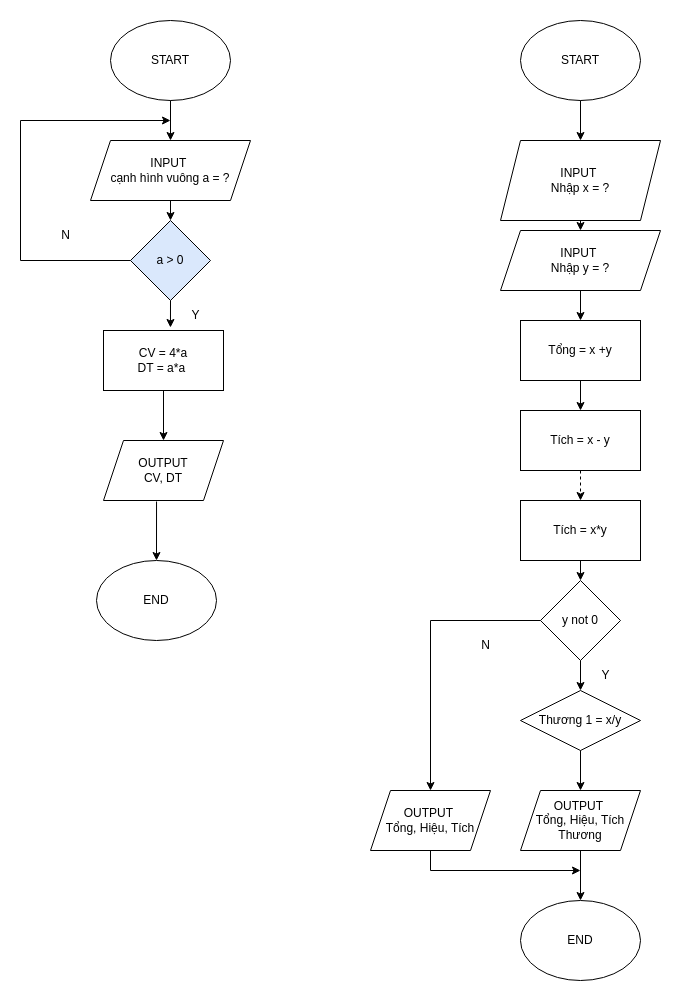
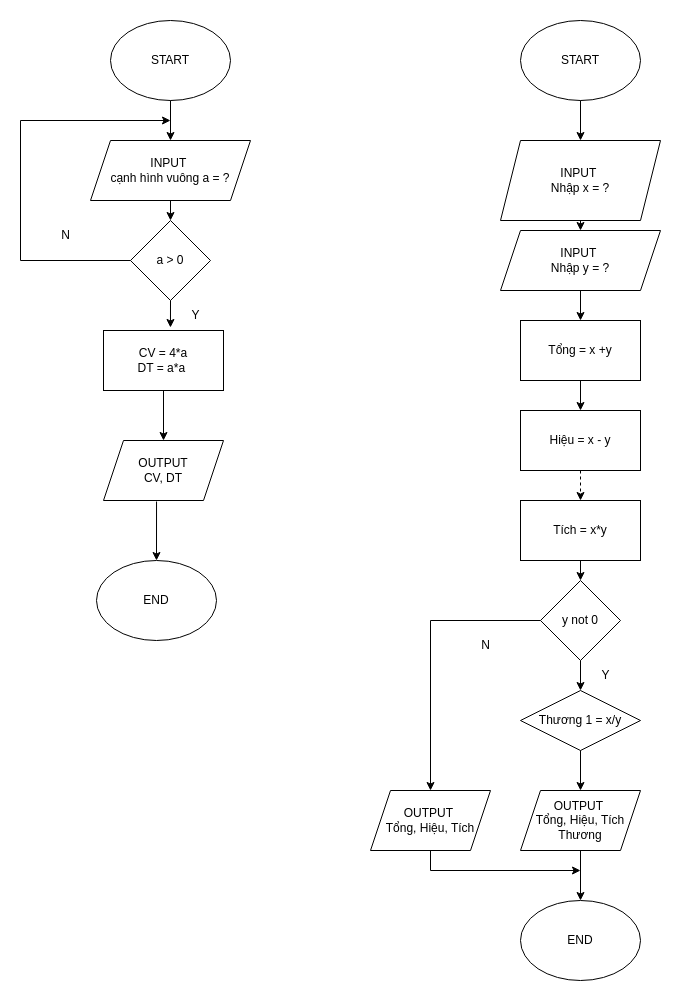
node "a > 0": fillcolor #dae8fc -> #ffffff
node "Tích = x - y": label "Tích = x - y" -> "Hiệu = x - y"
